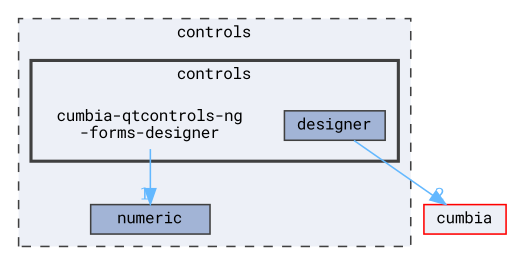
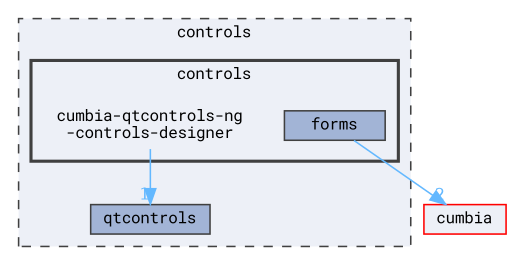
node "cumbia-qtcontrols-ng -forms-designer": label "cumbia-qtcontrols-ng -forms-designer" -> "cumbia-qtcontrols-ng -controls-designer"
node "designer": label "designer" -> "forms"
node "numeric": label "numeric" -> "qtcontrols"
